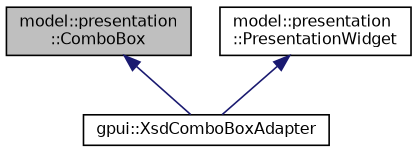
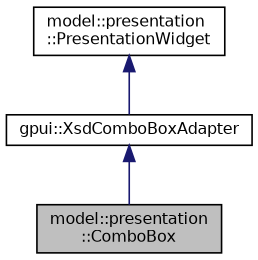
edge "gpui::XsdComboBoxAdapter" -> "model::presentation ::ComboBox": reversed
